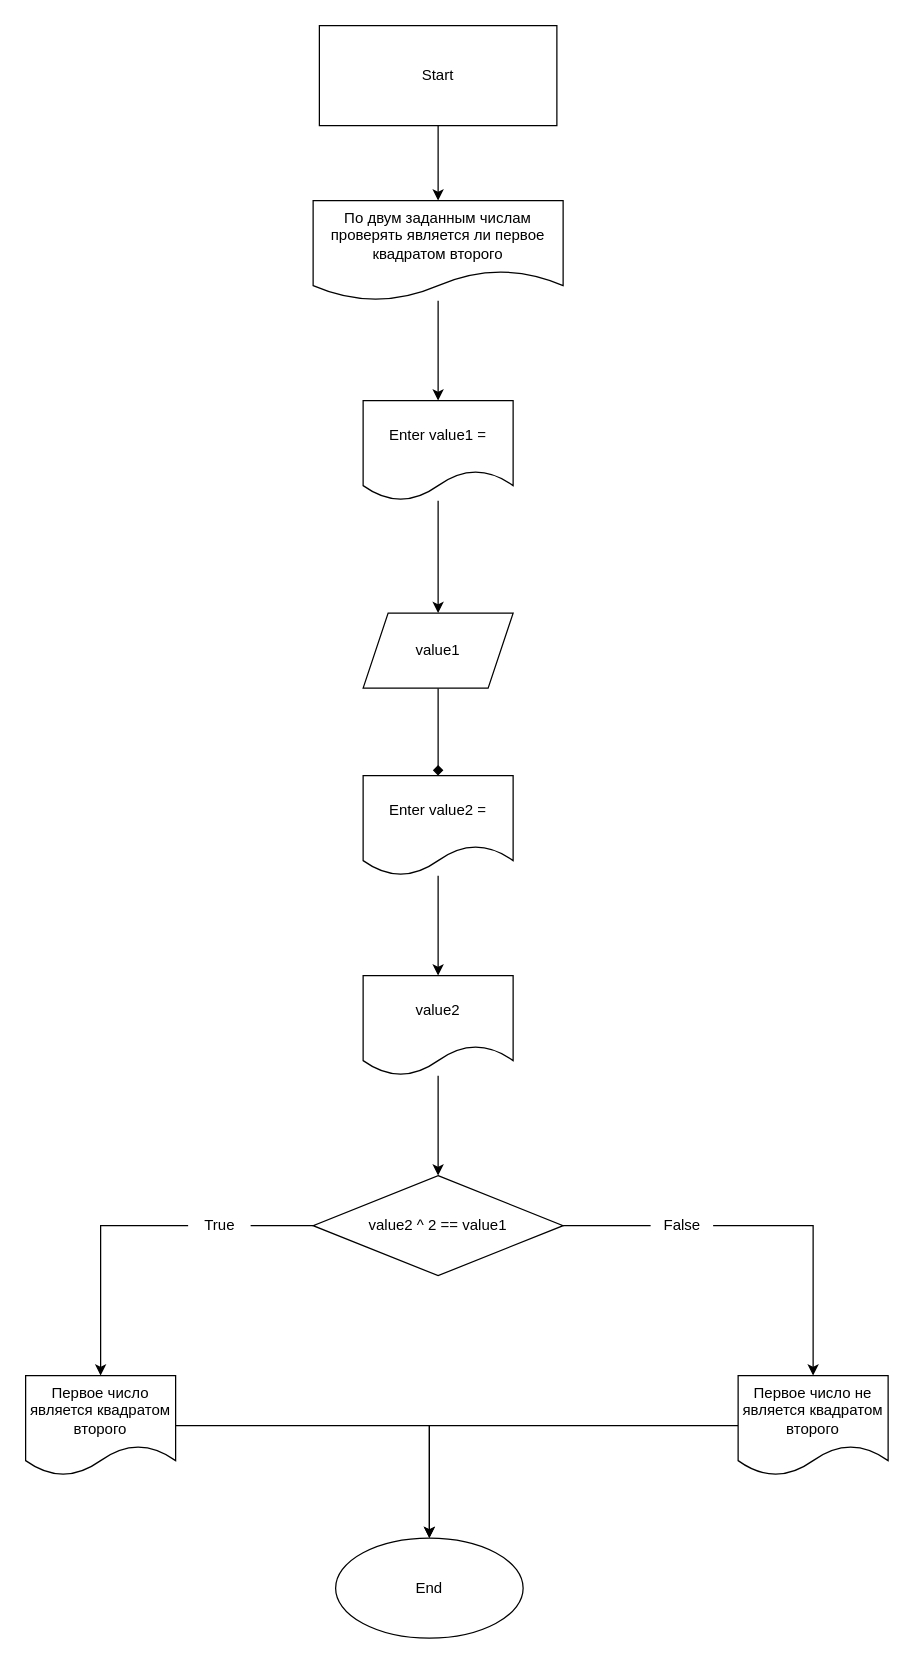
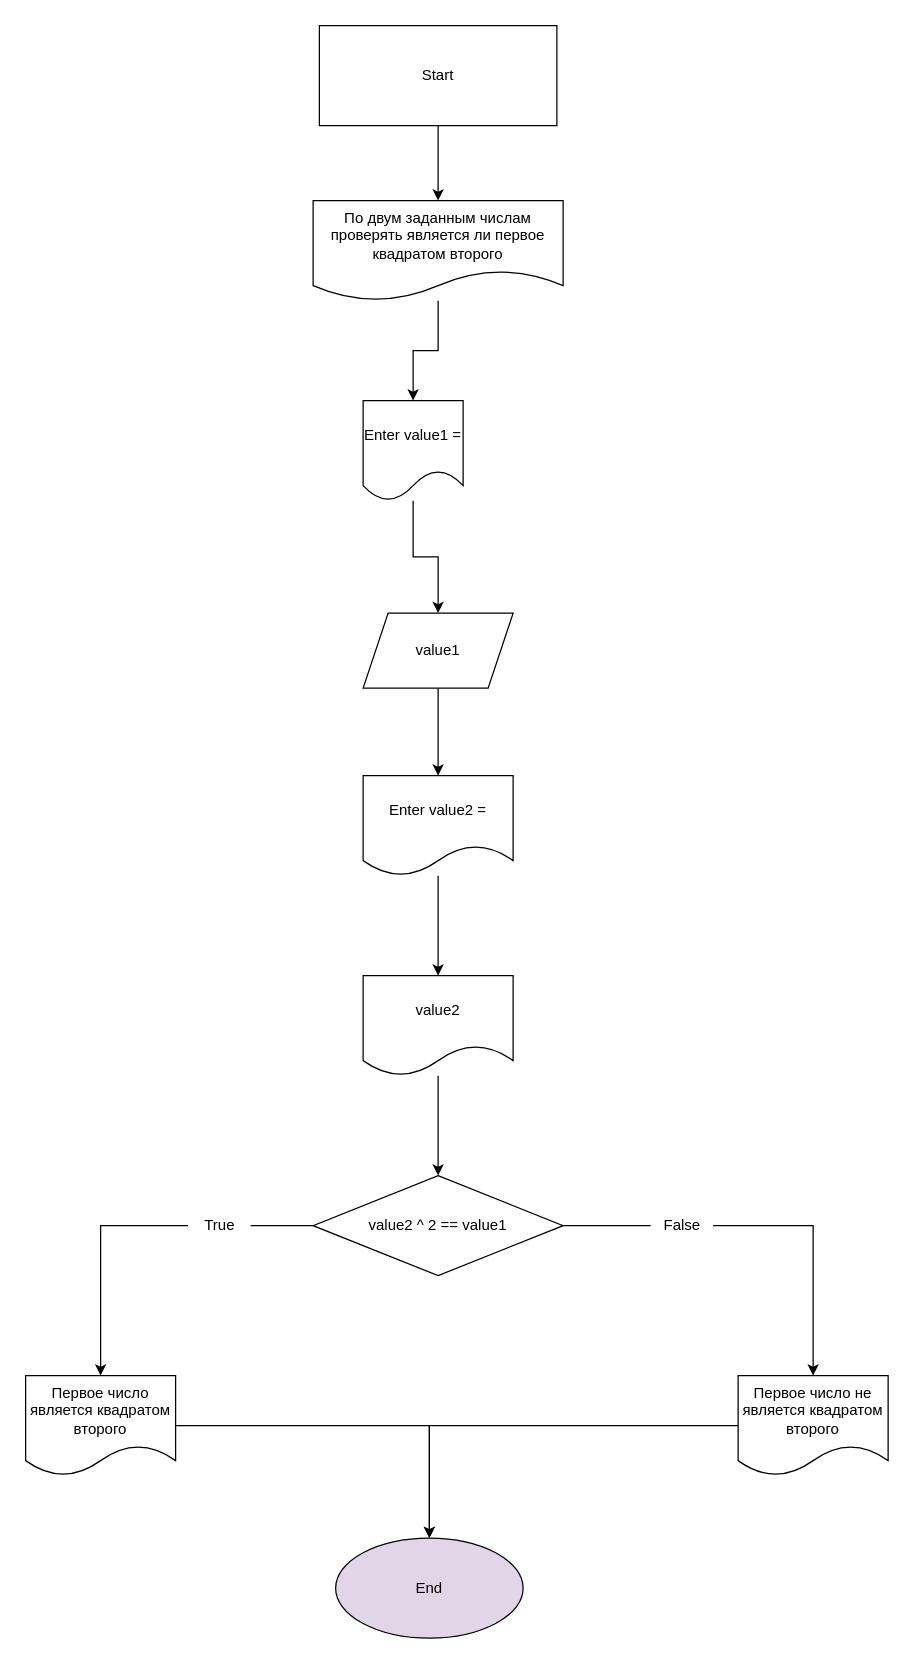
node "Enter value1 =": size 150x100 -> 100x100
edge "value1" -> "Enter value2 =": arrowhead diamond -> classic
node "End": fillcolor #ffffff -> #e1d5e7
